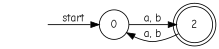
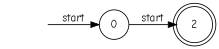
edge "0" -> "2": label "a, b" -> "start"
edge "2" -> "0": removed, label "a, b"
